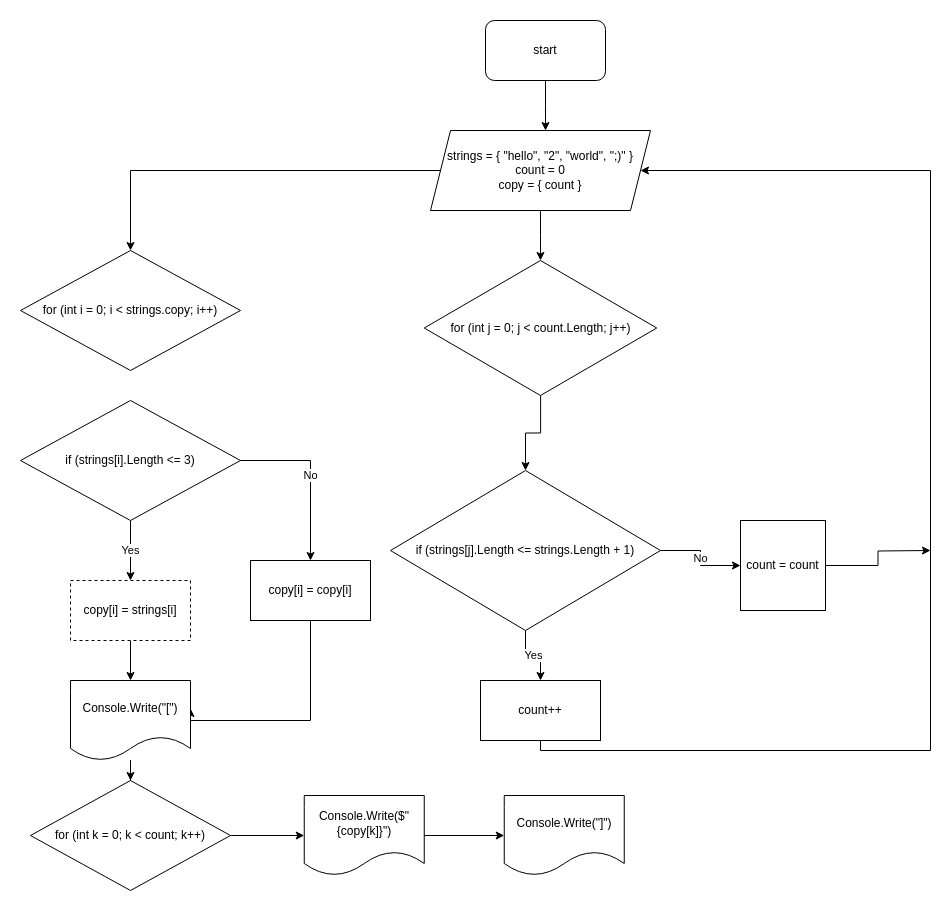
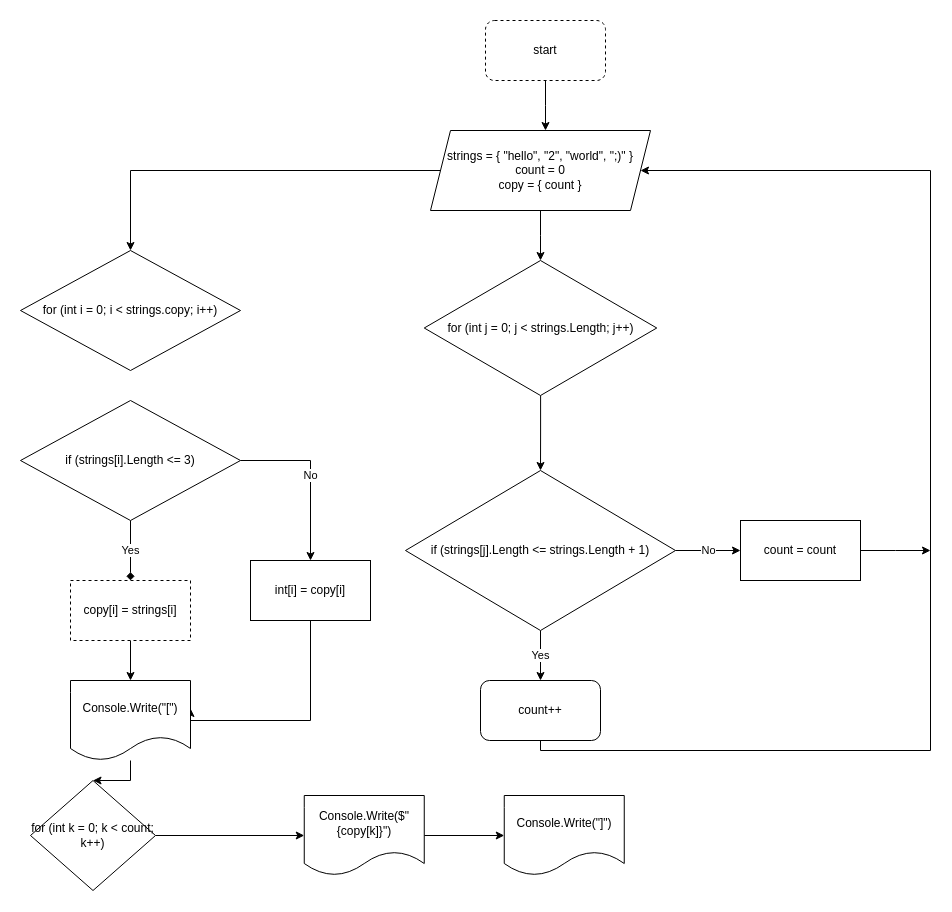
node "start": style solid -> dashed
node "for (int j = 0; j < count.Length; j++)": label "for (int j = 0; j < count.Length; j++)" -> "for (int j = 0; j < strings.Length; j++)"
node "if (strings[j].Length <= strings.Length + 1)": moved (526, 551) -> (541, 551)
node "count = count": size 85x90 -> 120x60
edge "if (strings[i].Length <= 3)" -> "copy[i] = strings[i]": arrowhead classic -> diamond
node "copy[i] = copy[i]": label "copy[i] = copy[i]" -> "int[i] = copy[i]"
node "count++": shape rectangle -> rounded rectangle
node "for (int k = 0; k < count; k++)": size 200x110 -> 125x110
